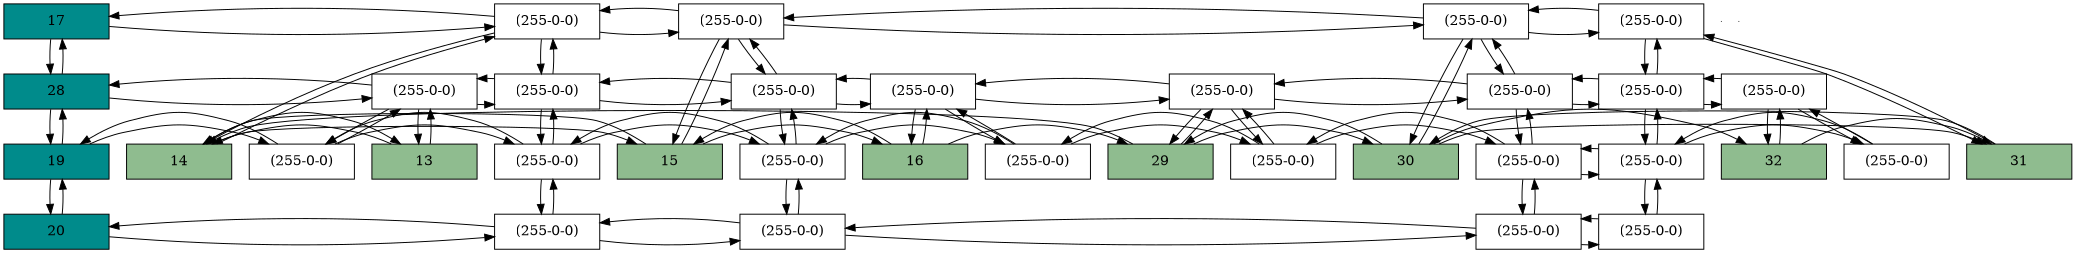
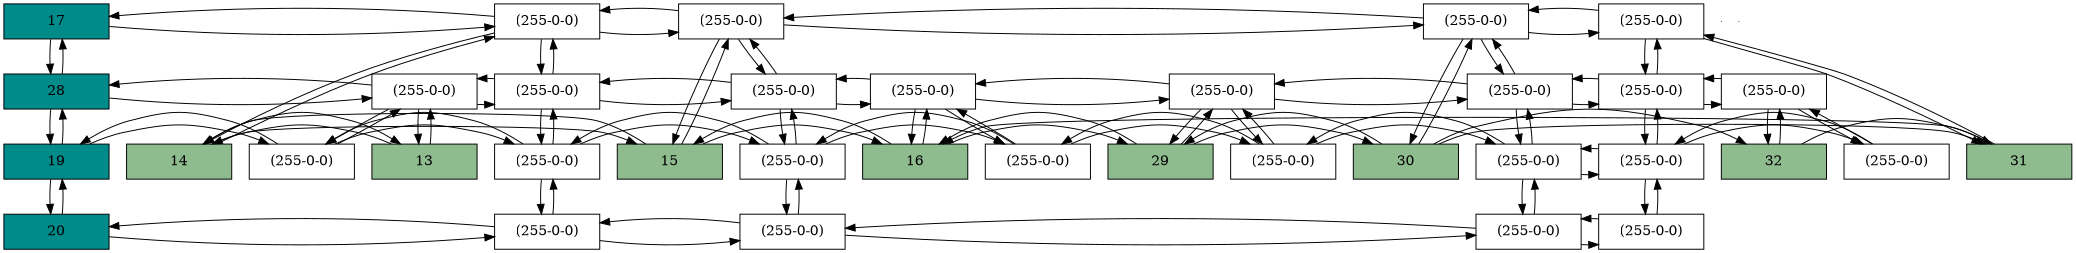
edge "29" -> "14": now "29" -> "16"
edge "31" -> "30": now "31" -> "16"
